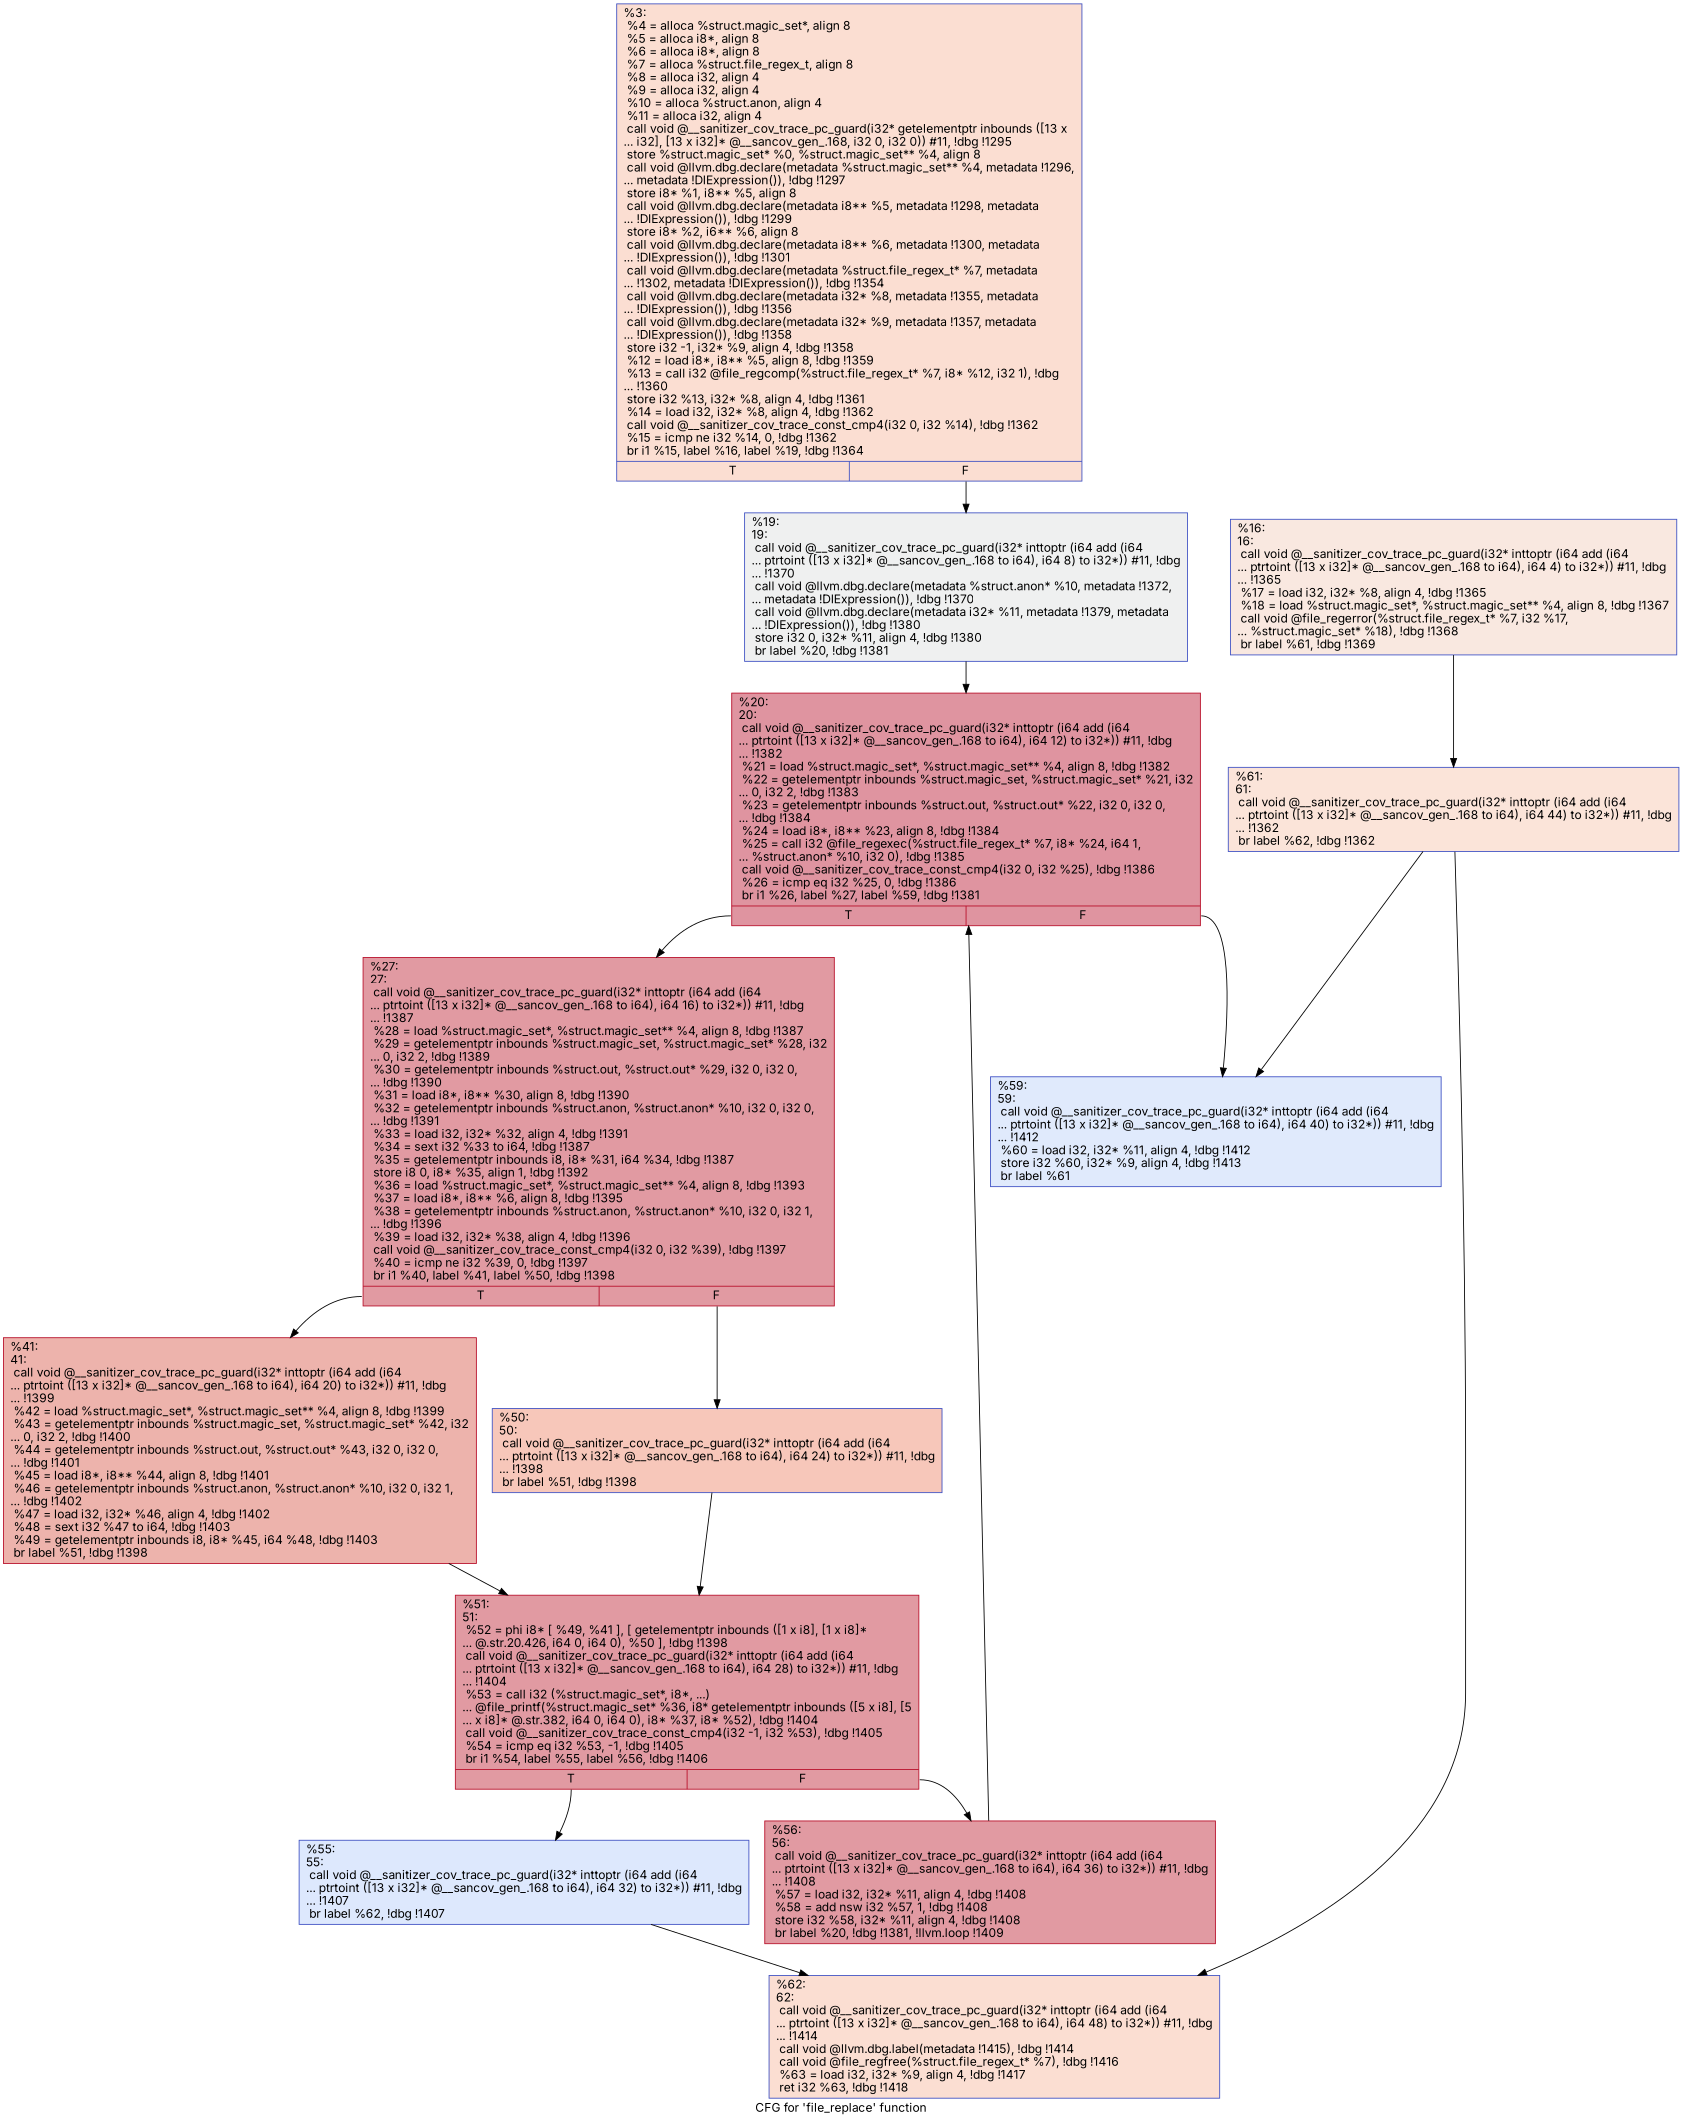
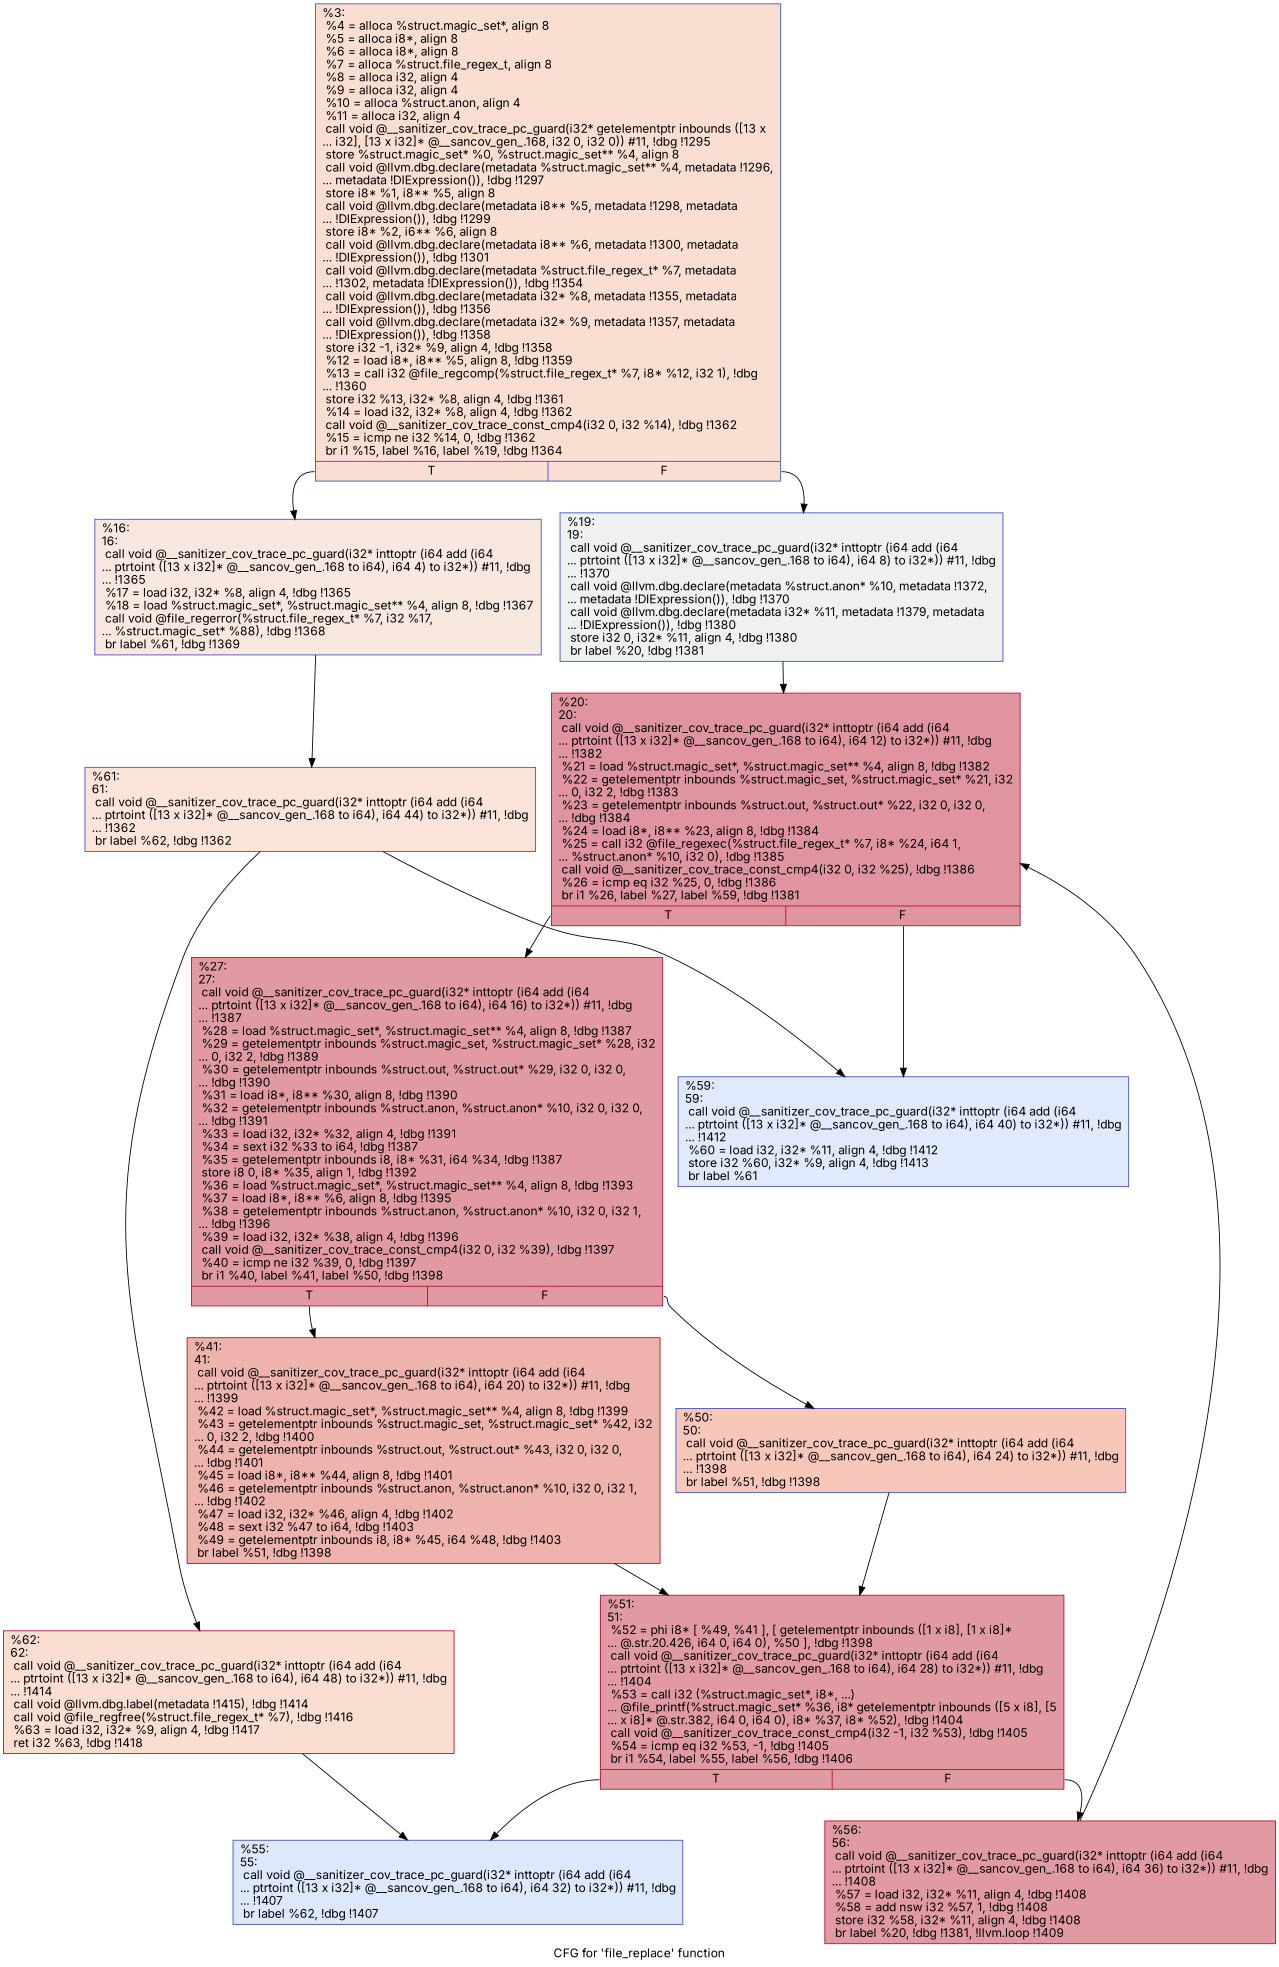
edge "%3:" -> "%16:": added
node "%16:": text "... %struct.magic_set* %18), !dbg !1368" -> "... %struct.magic_set* %88), !dbg !1368"
edge "%55:" -> "%62:": reversed
node "%62:": color #3d50c3ff -> #b70d28ff
